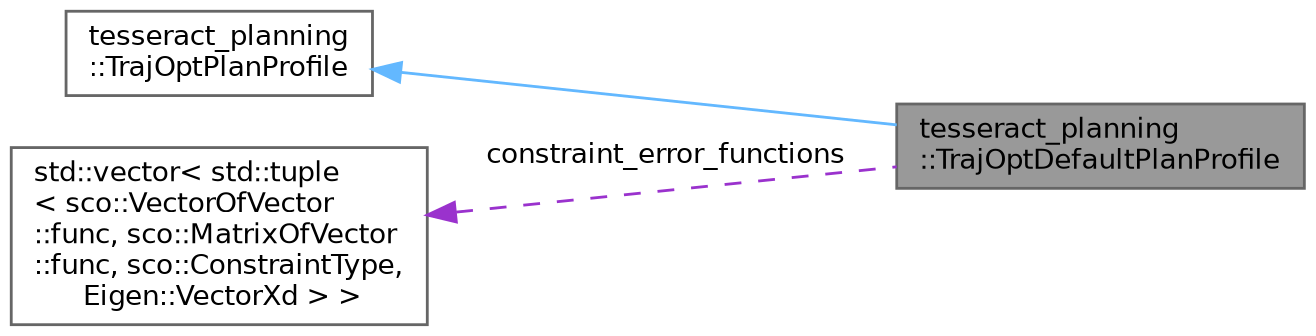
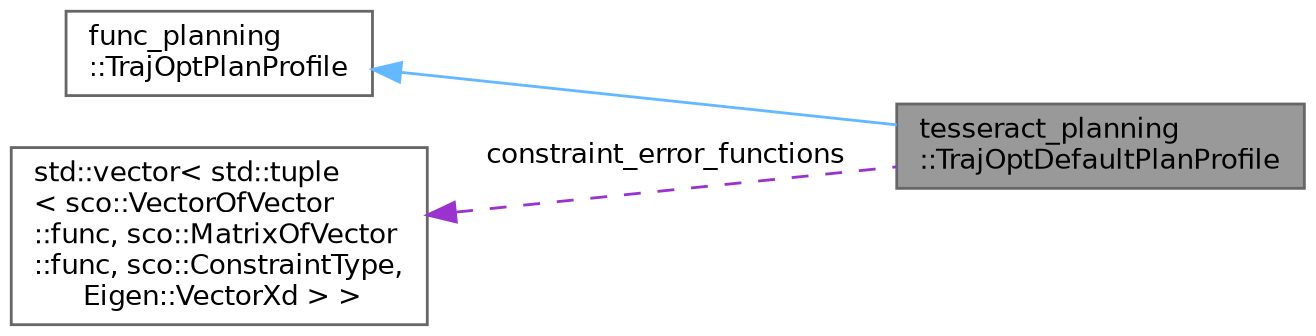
node "tesseract_planning ::TrajOptPlanProfile": label "tesseract_planning ::TrajOptPlanProfile" -> "func_planning ::TrajOptPlanProfile"
